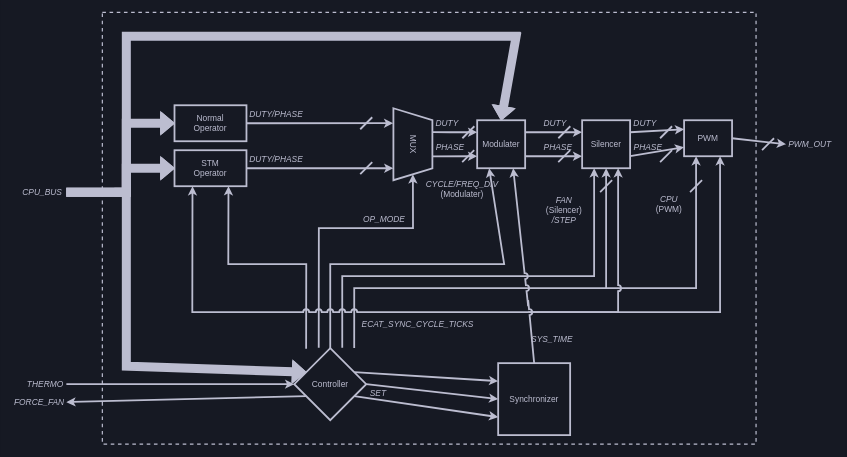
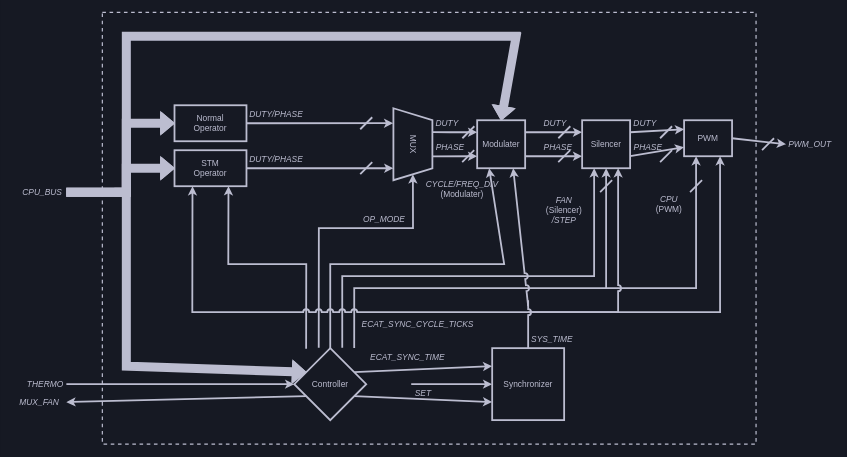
node "ECAT_SYNC_TIME": added
node "SET": moved (378, 393) -> (423, 393)
node "Synchronizer": moved (534, 399) -> (528, 384)
node "FORCE_FAN": label "FORCE_FAN" -> "MUX_FAN"
